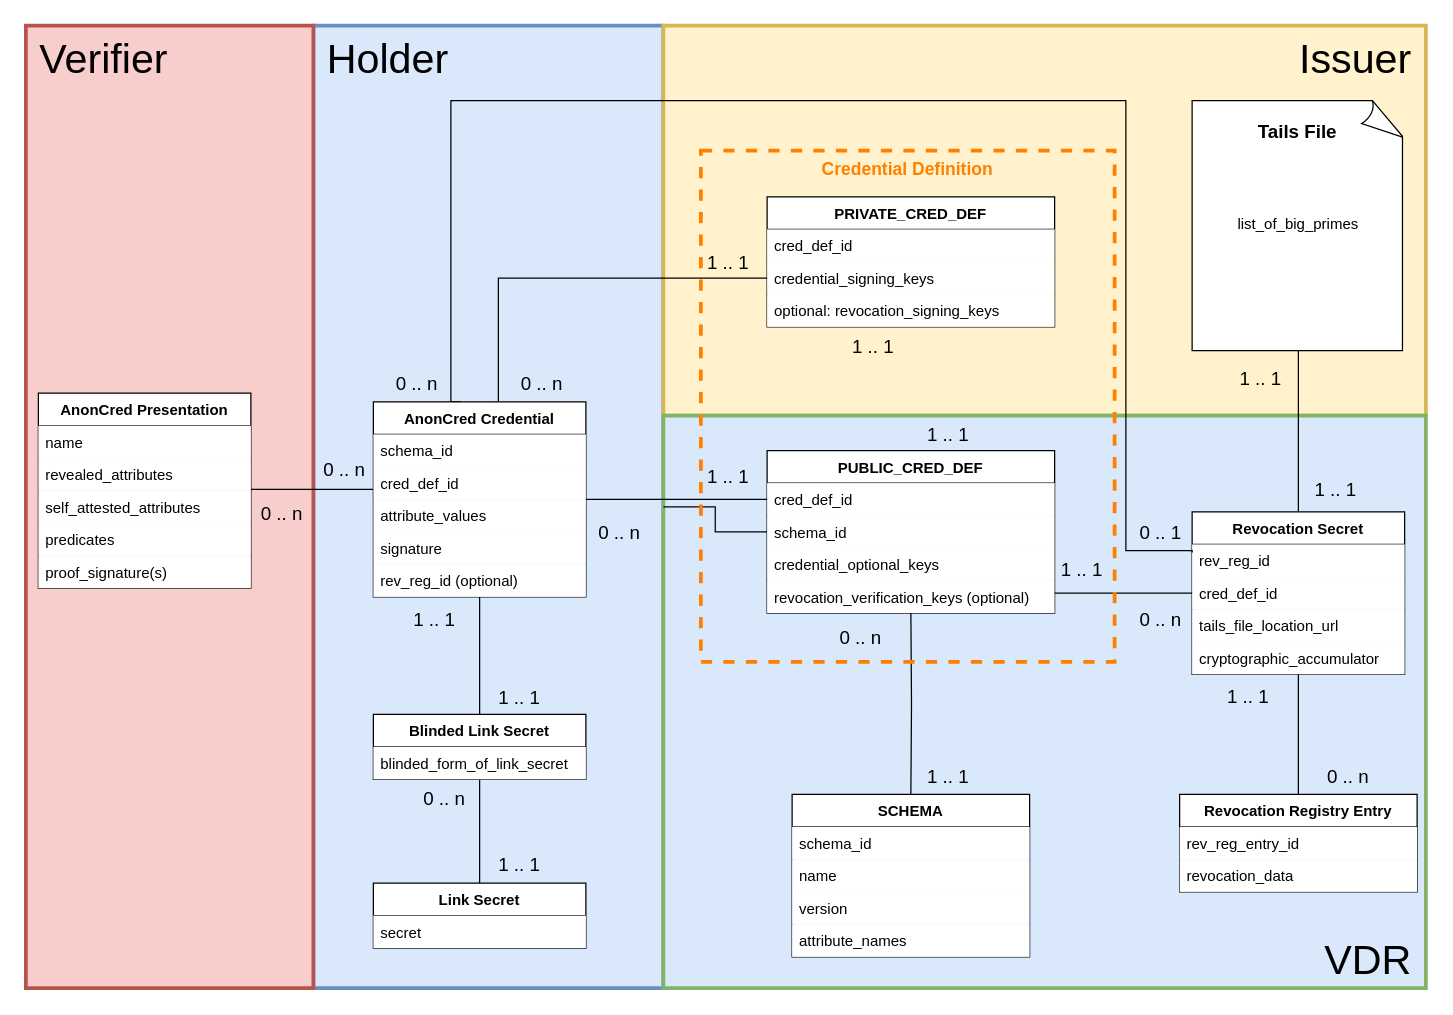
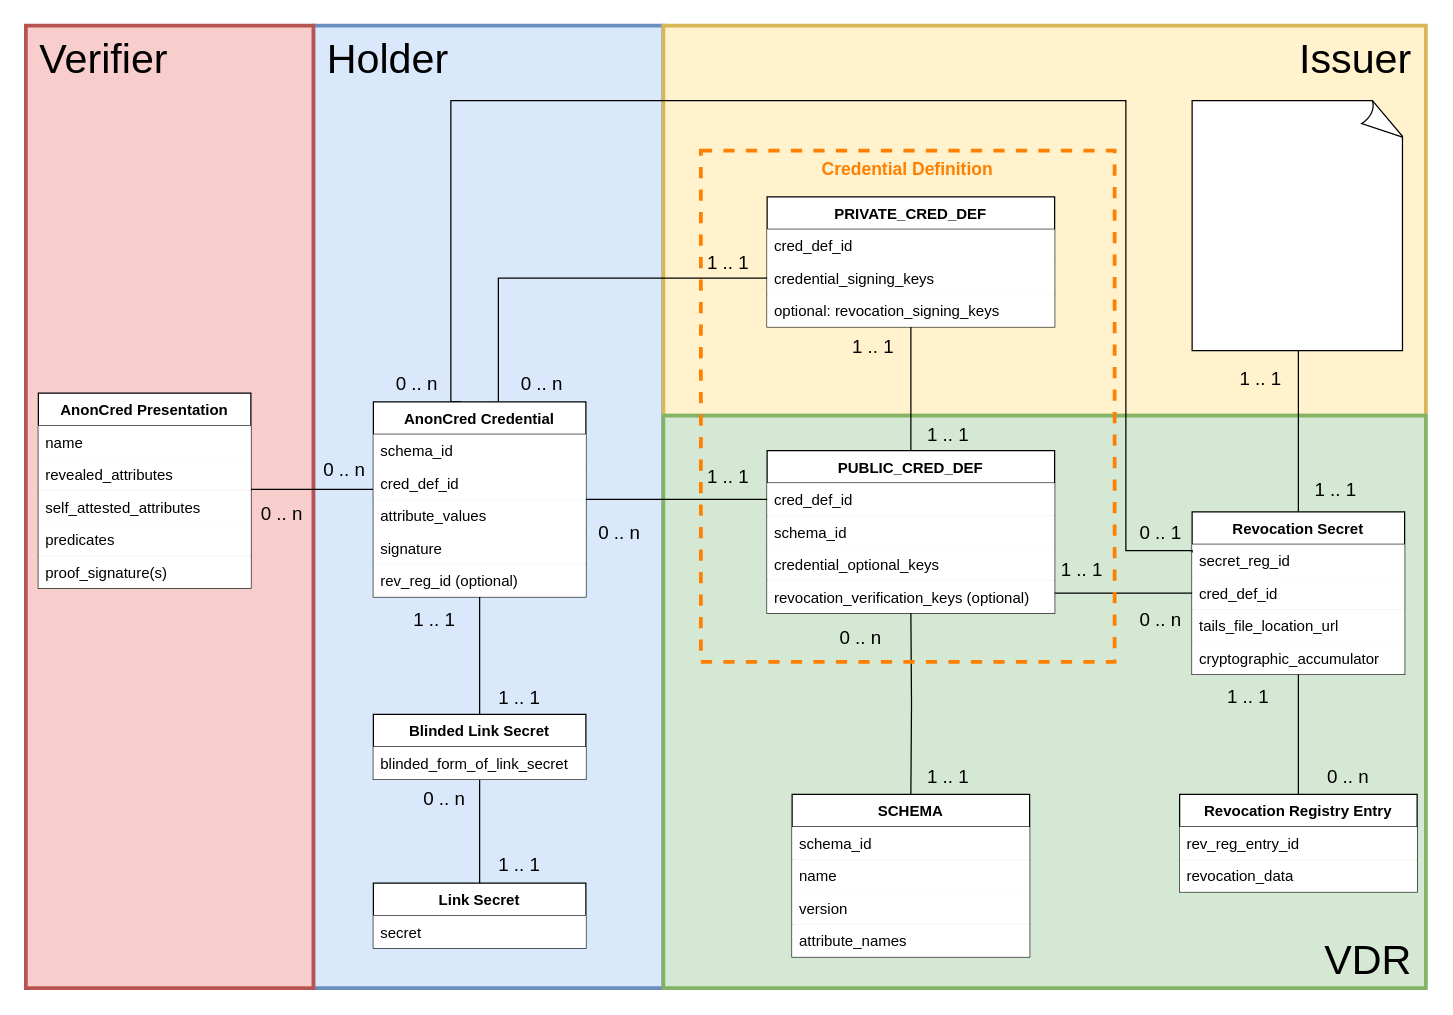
node "Tails File": removed
node "list_of_big_primes": removed
edge "Holder" -- "PUBLIC_CRED_DEF": now "PRIVATE_CRED_DEF" -- "PUBLIC_CRED_DEF"
node "rev_reg_id": label "rev_reg_id" -> "secret_reg_id"
node "VDR": fillcolor #dae8fc -> #d5e8d4
